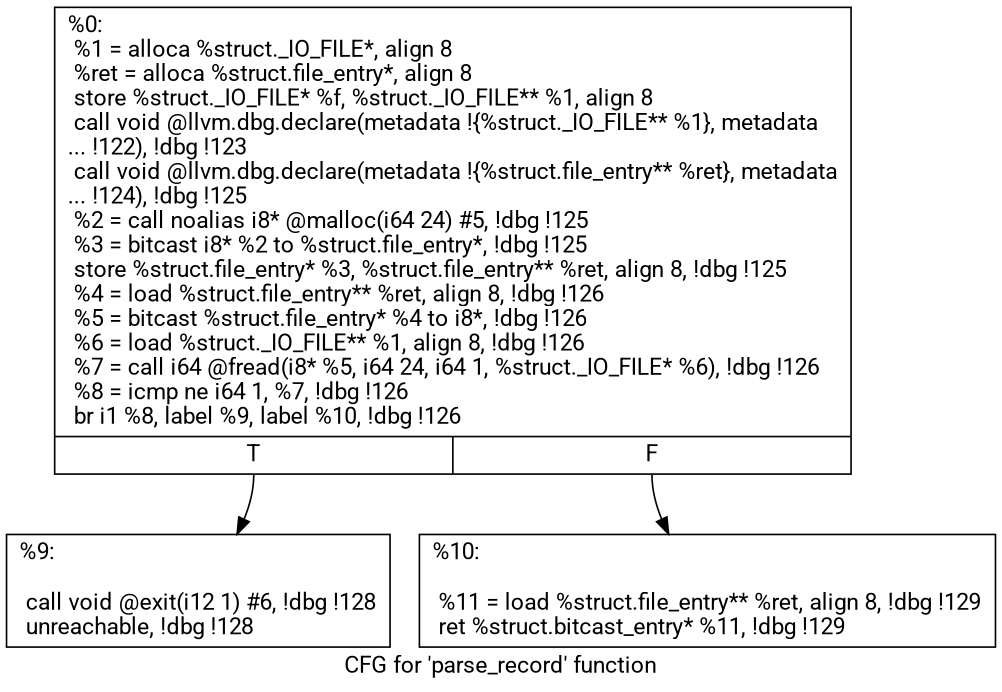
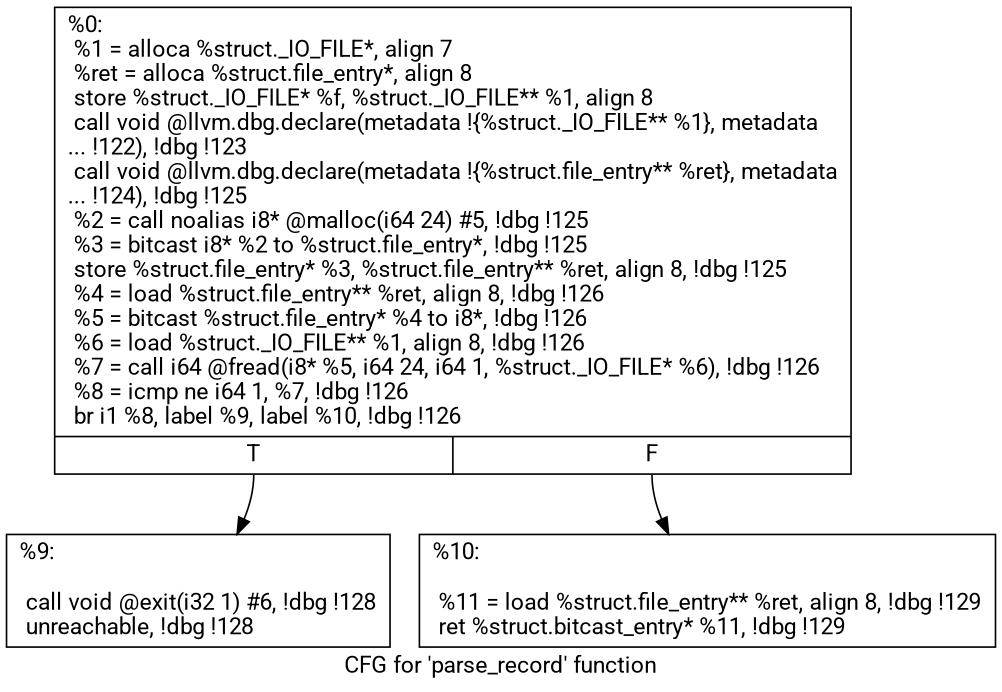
node "%0:": text "%1 = alloca %struct._IO_FILE*, align 8" -> "%1 = alloca %struct._IO_FILE*, align 7"
node "%9:": text "call void @exit(i12 1) #6, !dbg !128" -> "call void @exit(i32 1) #6, !dbg !128"
